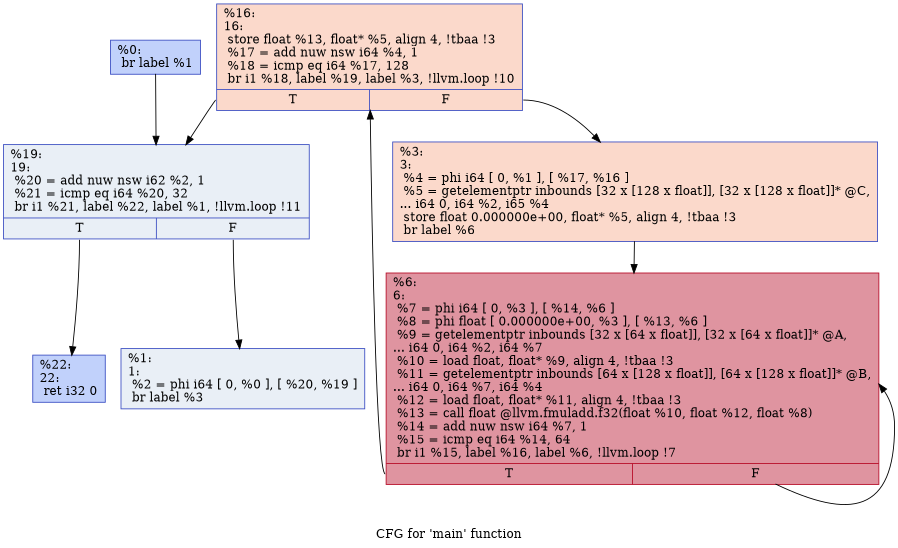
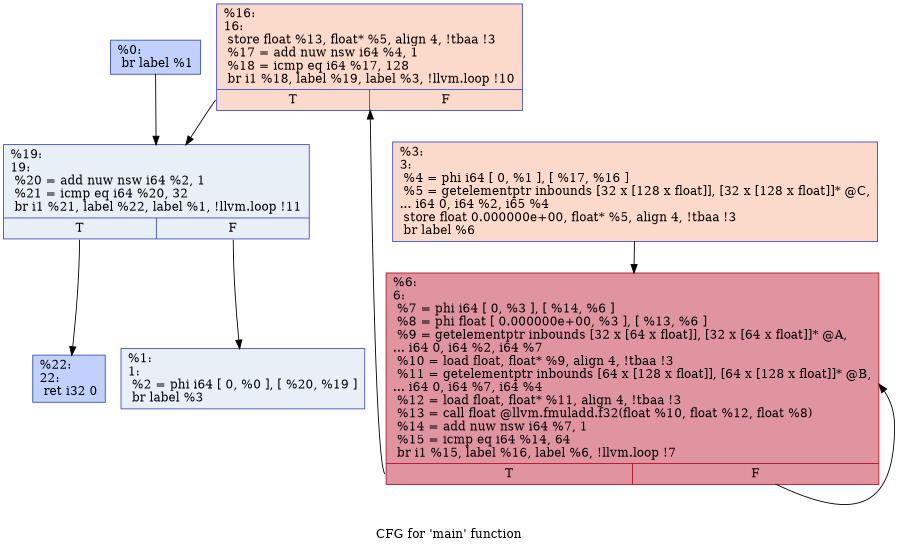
edge "%16:" -> "%3:": removed
node "%19:": text "%20 = add nuw nsw i62 %2, 1" -> "%20 = add nuw nsw i64 %2, 1"
